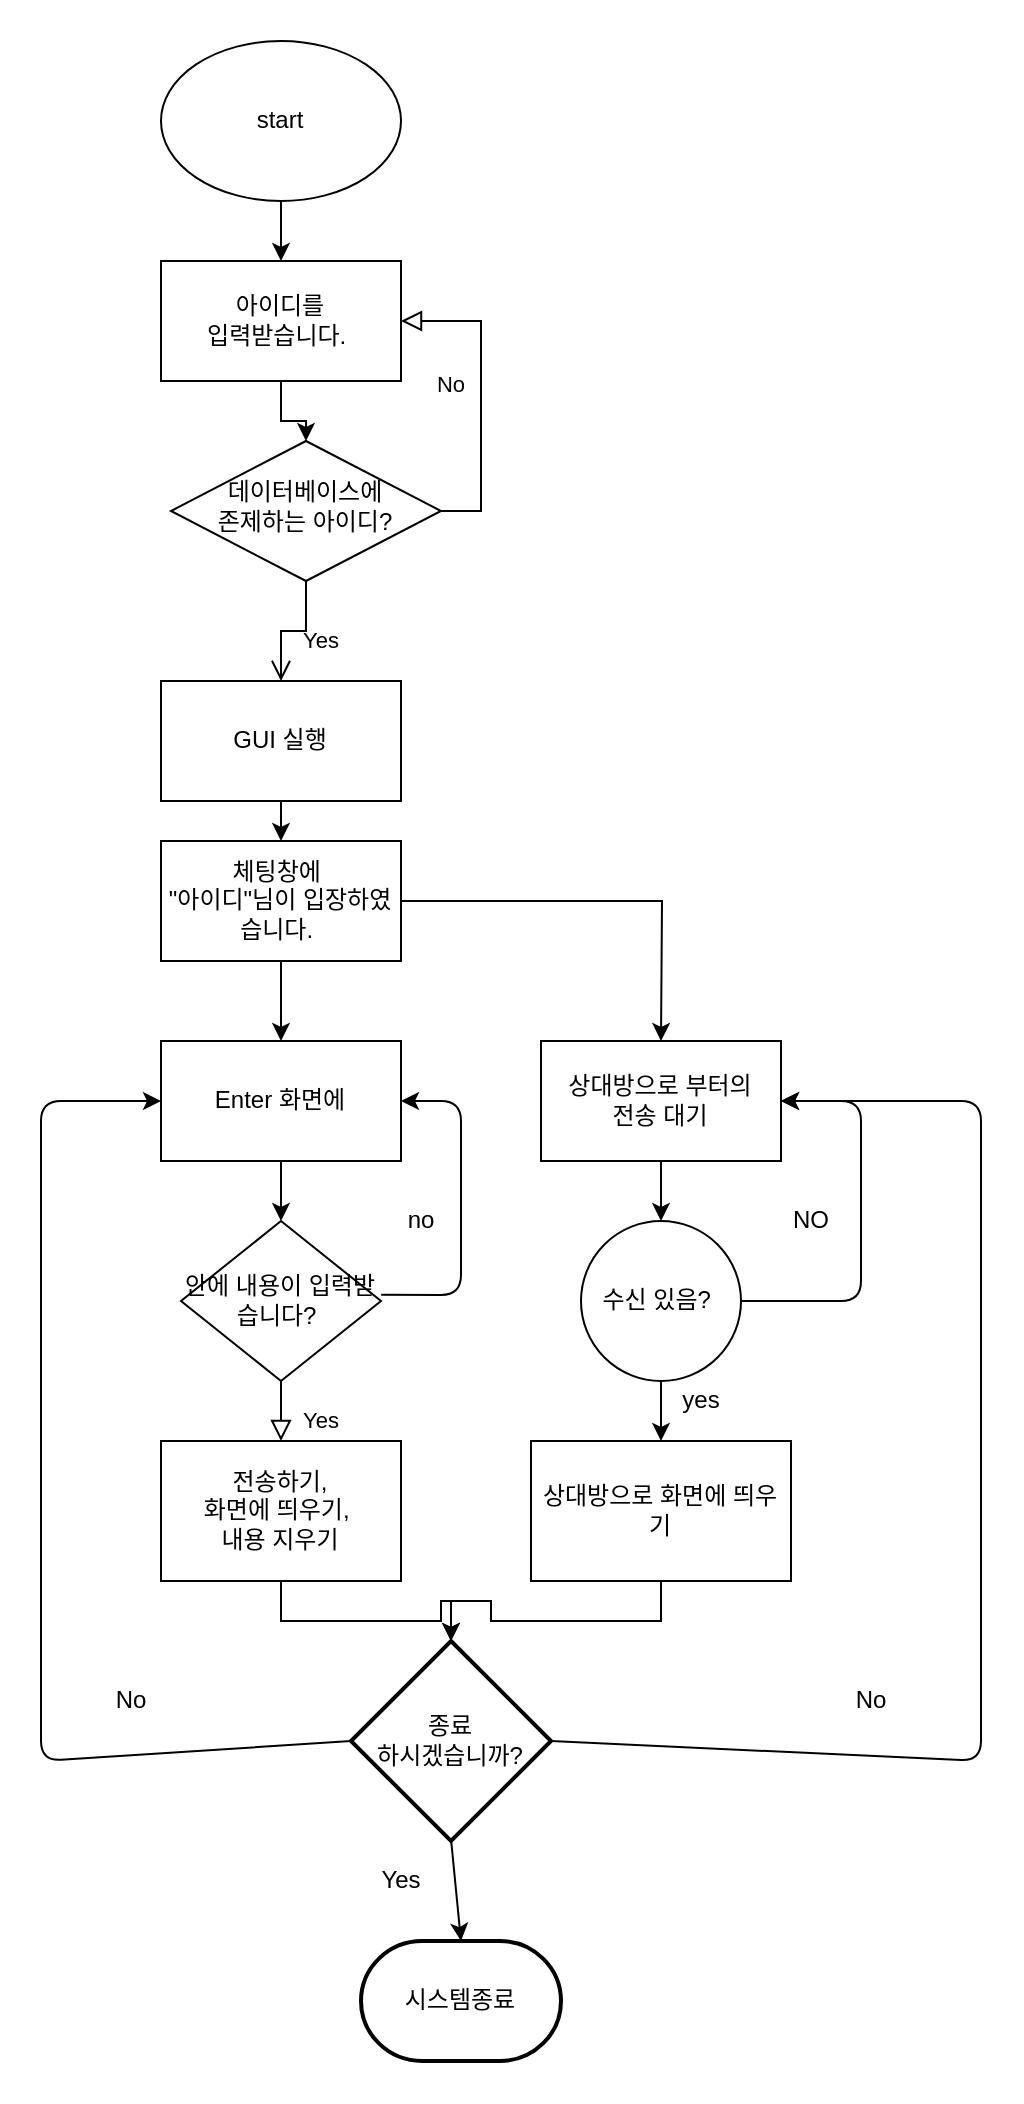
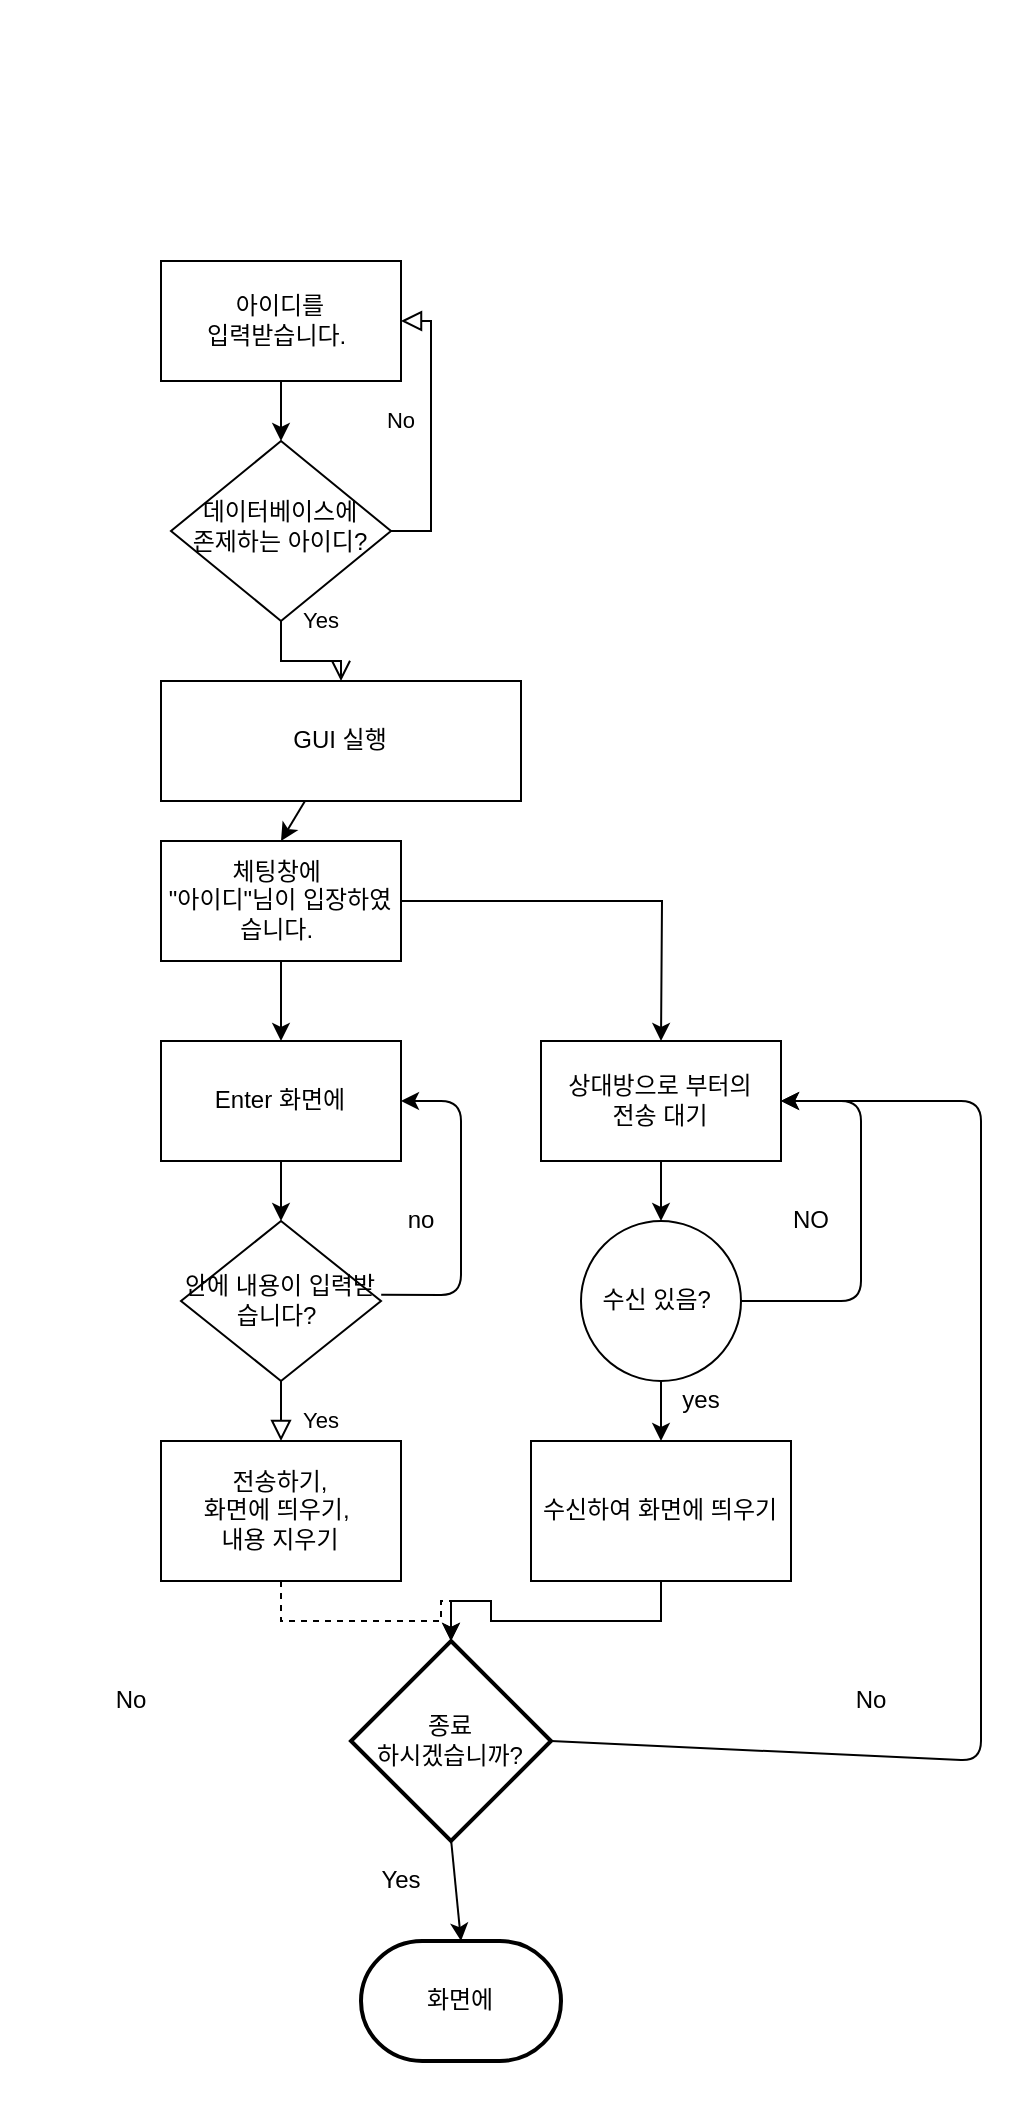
node "start": removed
edge "start" -> "아이디를 입력받습니다.": removed
node "데이터베이스에 존제하는 아이디?": size 270x140 -> 220x180
node "GUI 실행": size 240x120 -> 360x120
node "상대방으로 화면에 띄우기": label "상대방으로 화면에 띄우기" -> "수신하여 화면에 띄우기"
edge "종료 하시겠습니까?" -> "Enter 화면에": removed
edge "전송하기, 화면에 띄우기, 내용 지우기" -> "종료 하시겠습니까?": style solid -> dashed
node "시스템종료": label "시스템종료" -> "화면에"
